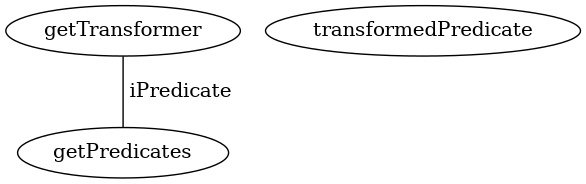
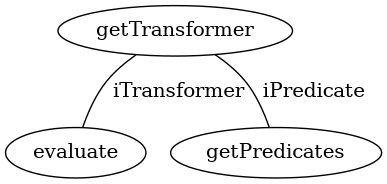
node "transformedPredicate": removed
node "evaluate": added
